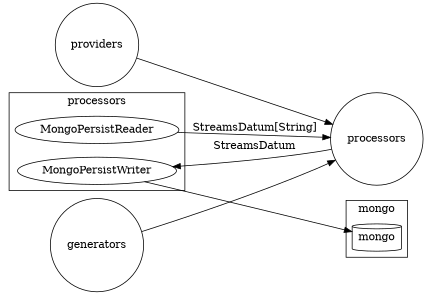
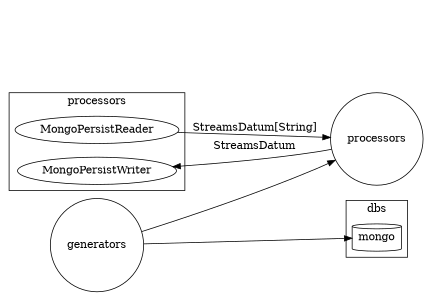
node "providers": removed
edge "MongoPersistWriter" -> "mongo": now "generators" -> "mongo"
cluster "mongo": label "mongo" -> "dbs"
